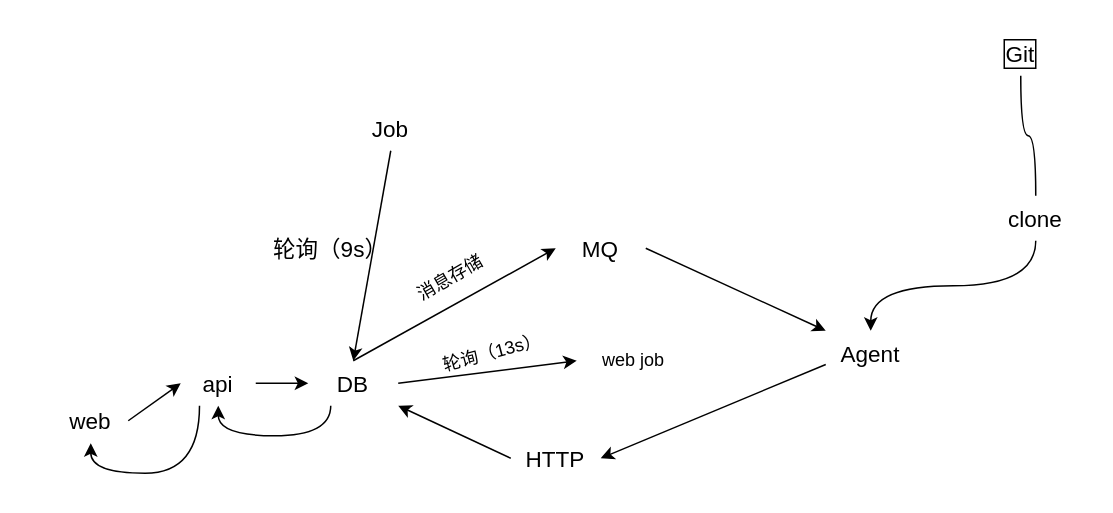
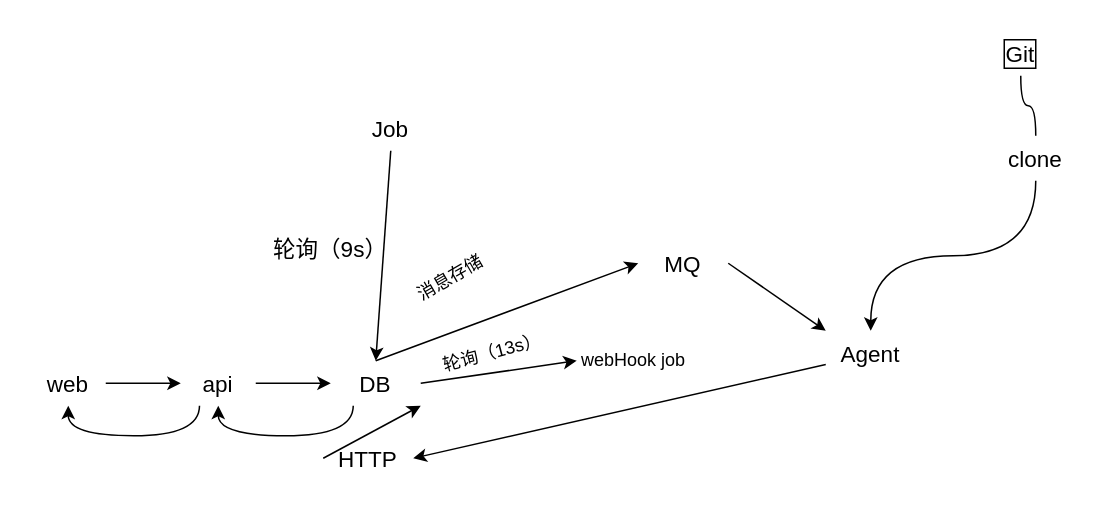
node "clone": moved (1036, 218) -> (1036, 158)
node "MQ": moved (601, 248) -> (683, 263)
node "web job": label "web job" -> "webHook job"
node "DB": moved (353, 383) -> (376, 383)
node "web": moved (91, 421) -> (68, 383)
node "HTTP": moved (556, 458) -> (368, 458)
